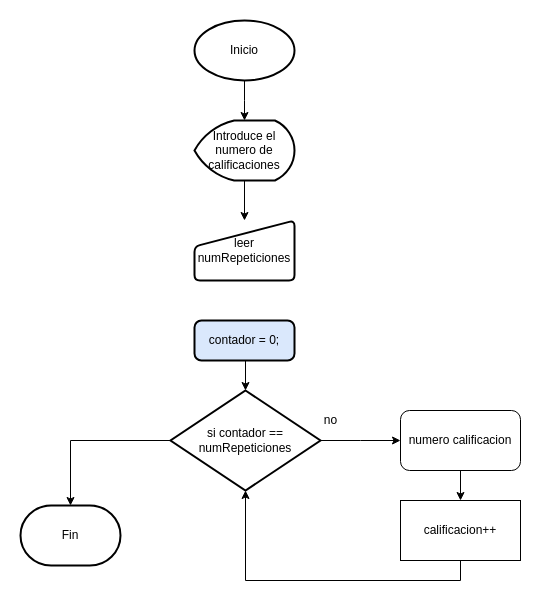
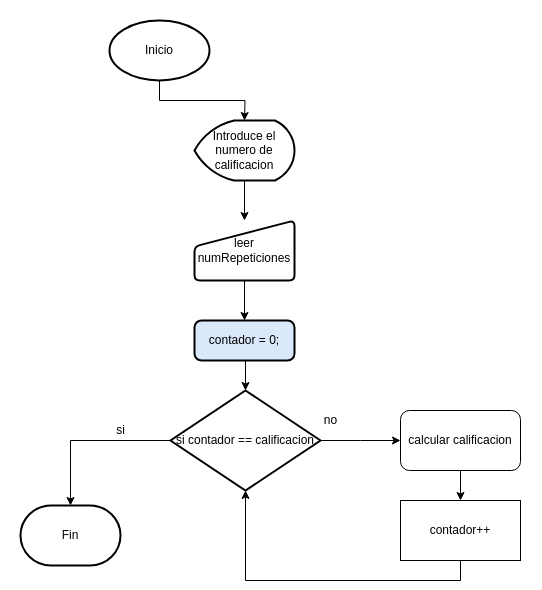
node "Inicio": moved (245, 51) -> (160, 51)
node "Introduce el numero de calificaciones": label "Introduce el numero de calificaciones" -> "Introduce el numero de calificacion"
edge "leer numRepeticiones" -> "contador = 0;": added
node "si": added
node "si contador == numRepeticiones": label "si contador == numRepeticiones" -> "si contador == calificacion"
node "numero calificacion": label "numero calificacion" -> "calcular calificacion"
node "calificacion++": label "calificacion++" -> "contador++"
